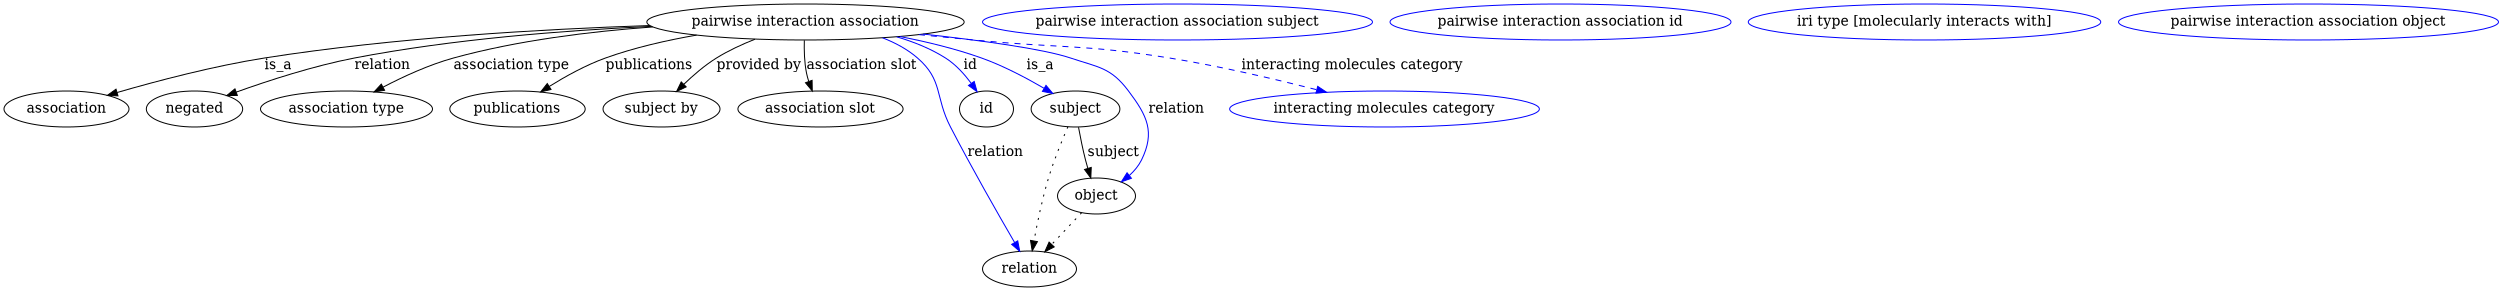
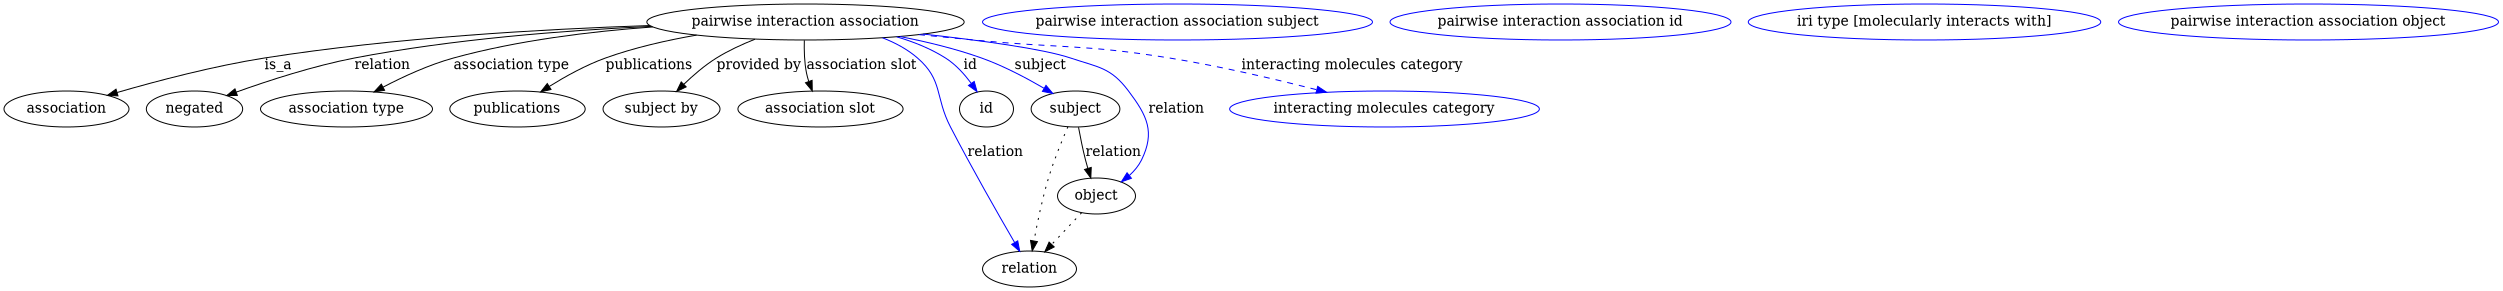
edge "pairwise interaction association" -> "subject": label "is_a" -> "subject"
edge "subject" -> "object": label "subject" -> "relation"
